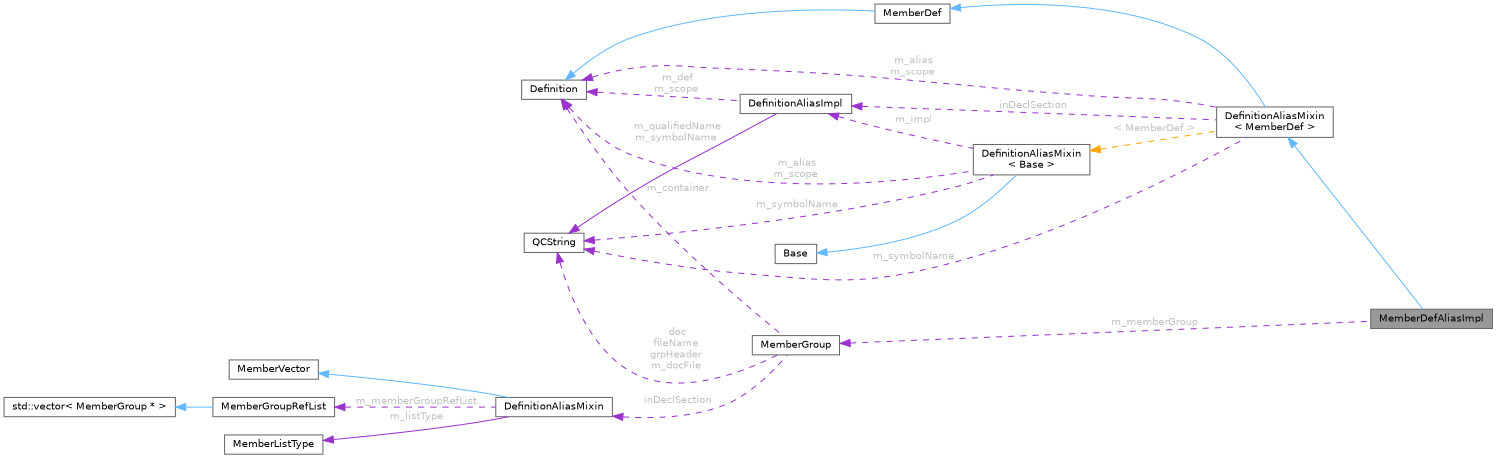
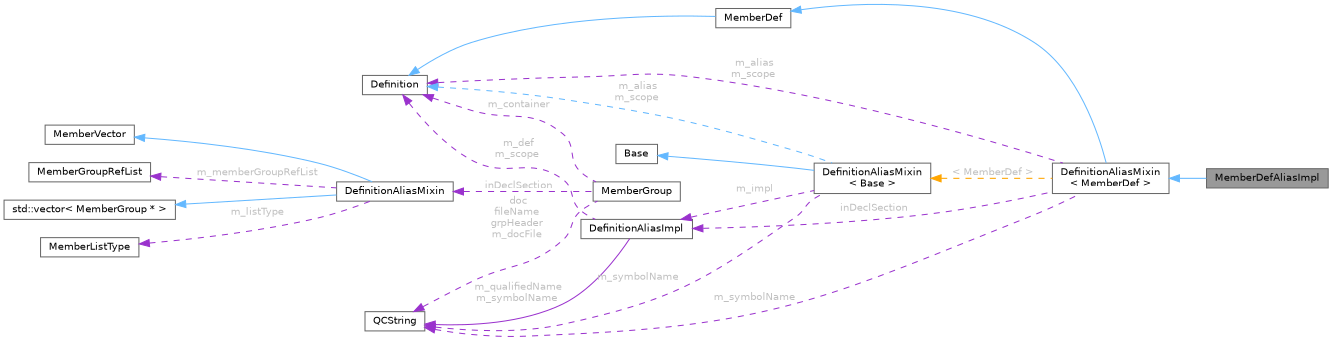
edge "DefinitionAliasMixin < Base >" -> "Definition": color darkorchid3 -> steelblue1
edge "MemberDefAliasImpl" -> "MemberGroup": removed, label "m_memberGroup"
edge "MemberGroupRefList" -> "std::vector< MemberGroup * >": now "DefinitionAliasMixin" -> "std::vector< MemberGroup * >"
edge "DefinitionAliasMixin" -> "MemberListType": style solid -> dashed
